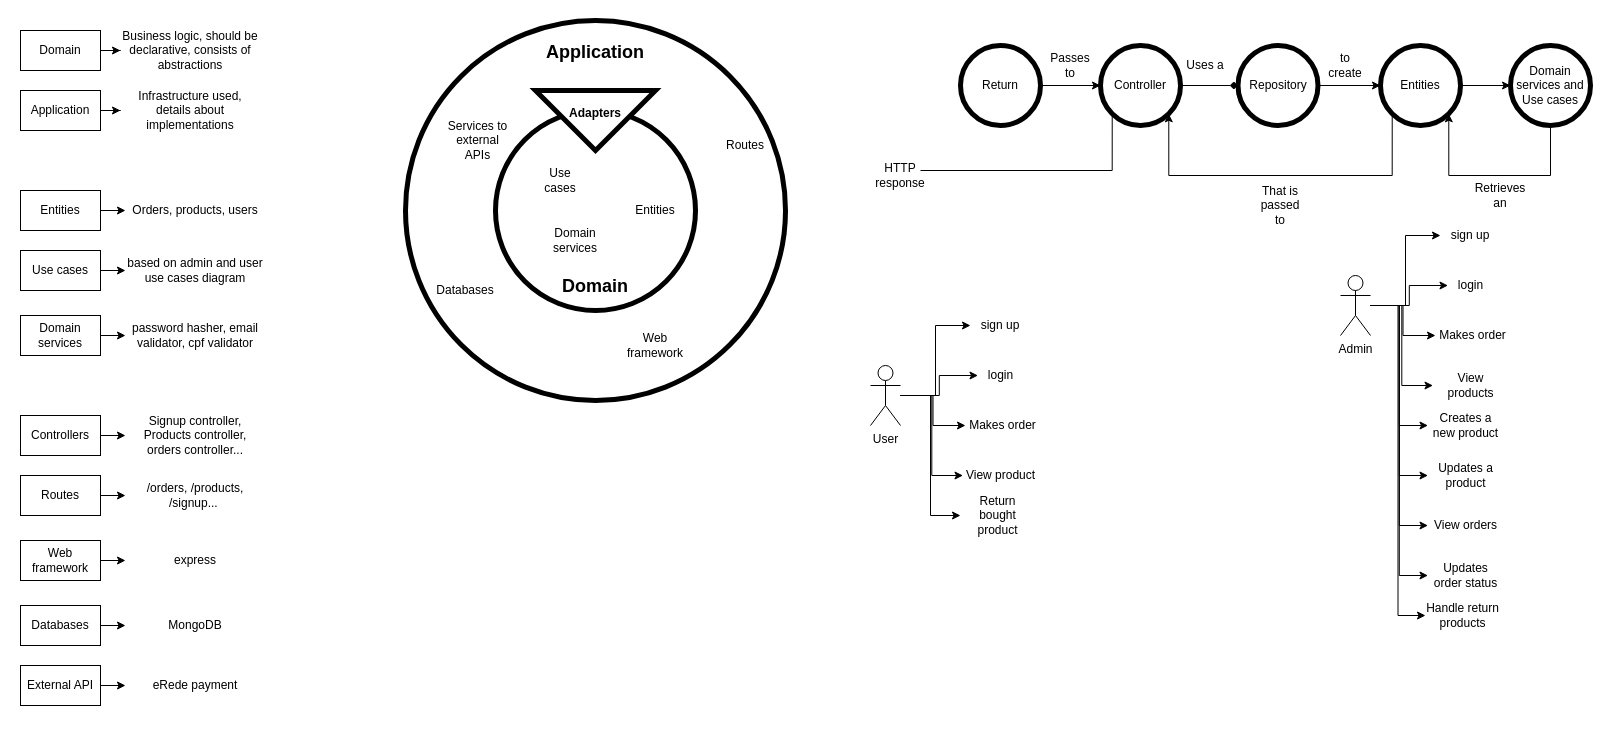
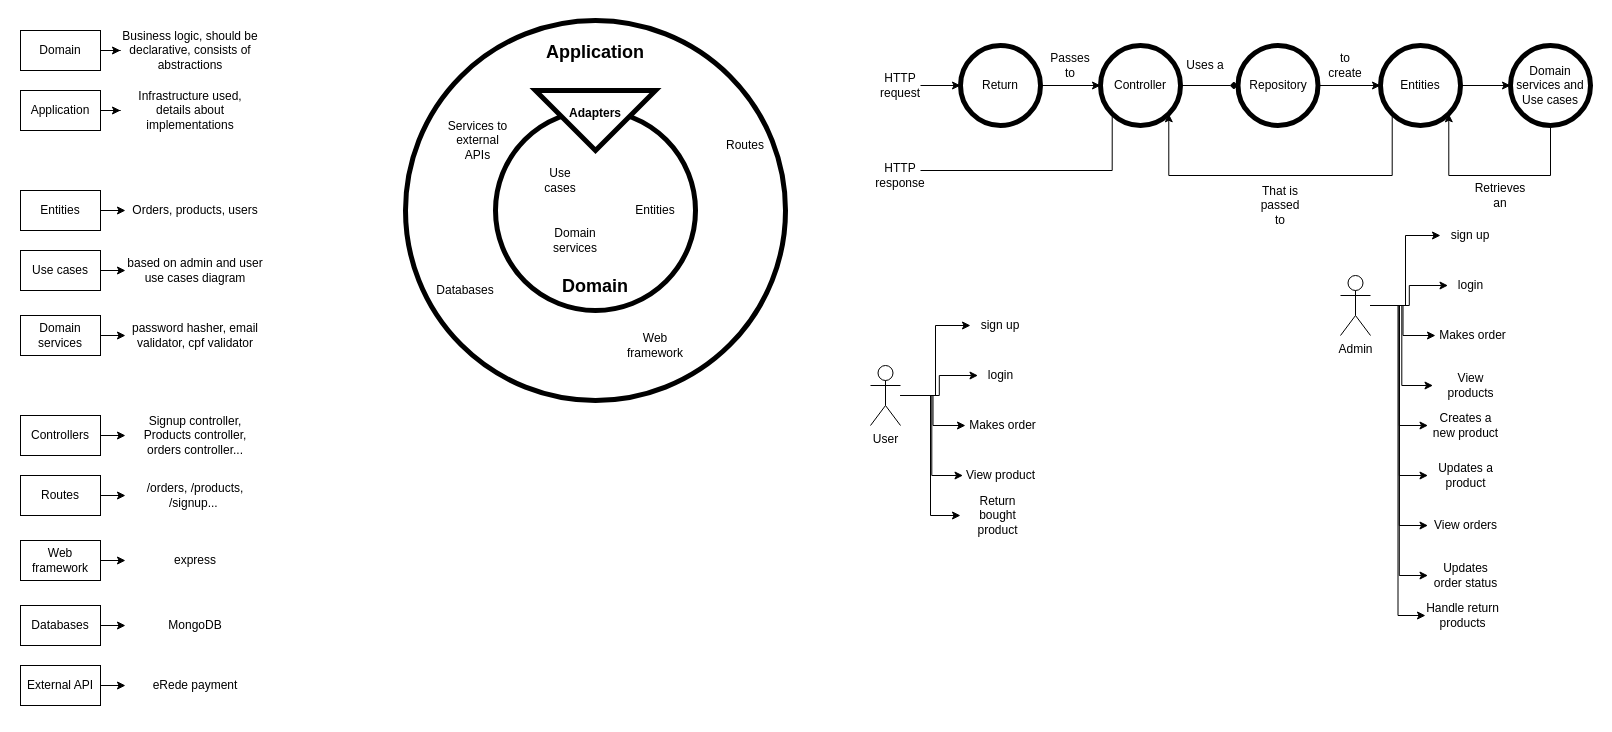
node "HTTP request": added
edge "HTTP request" -> "Return": added
